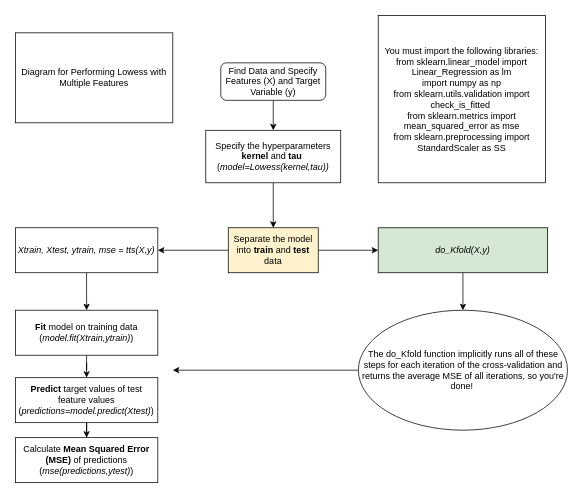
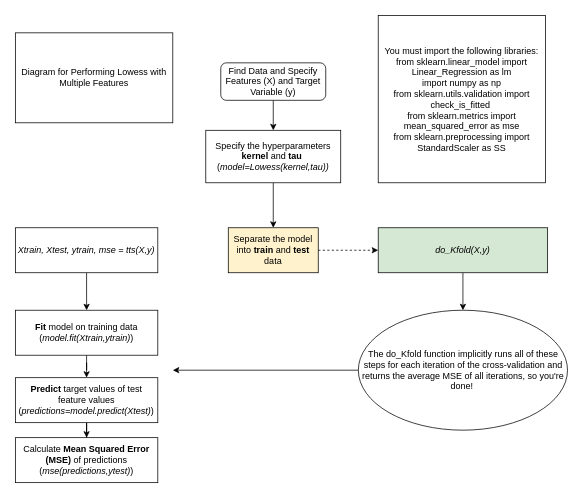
edge "Separate the model into train and test data" -> "Xtrain, Xtest, ytrain, mse = tts(X,y)": removed
edge "Separate the model into train and test data" -> "do_Kfold(X,y)": style solid -> dashed
